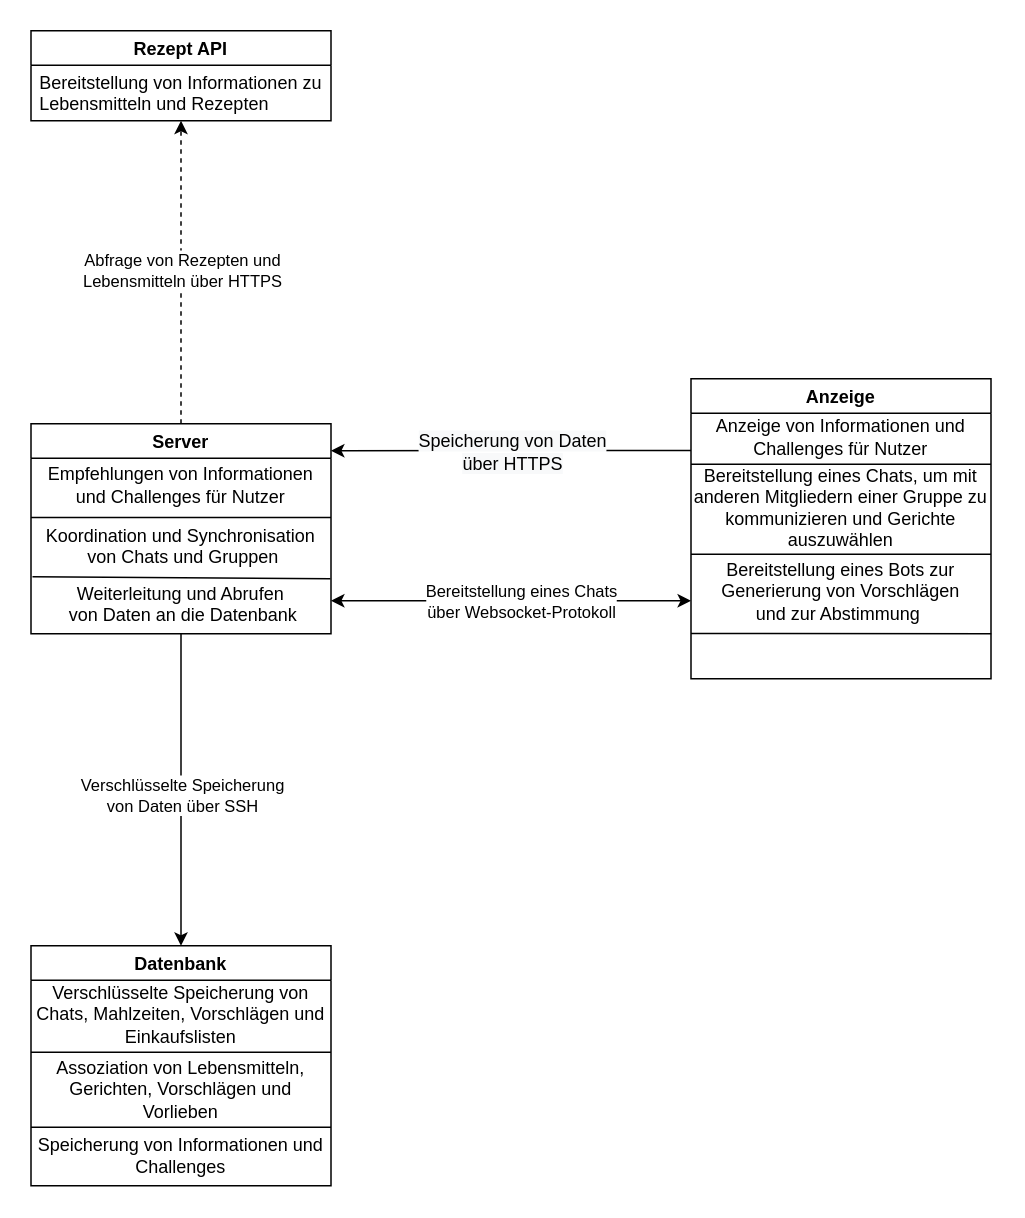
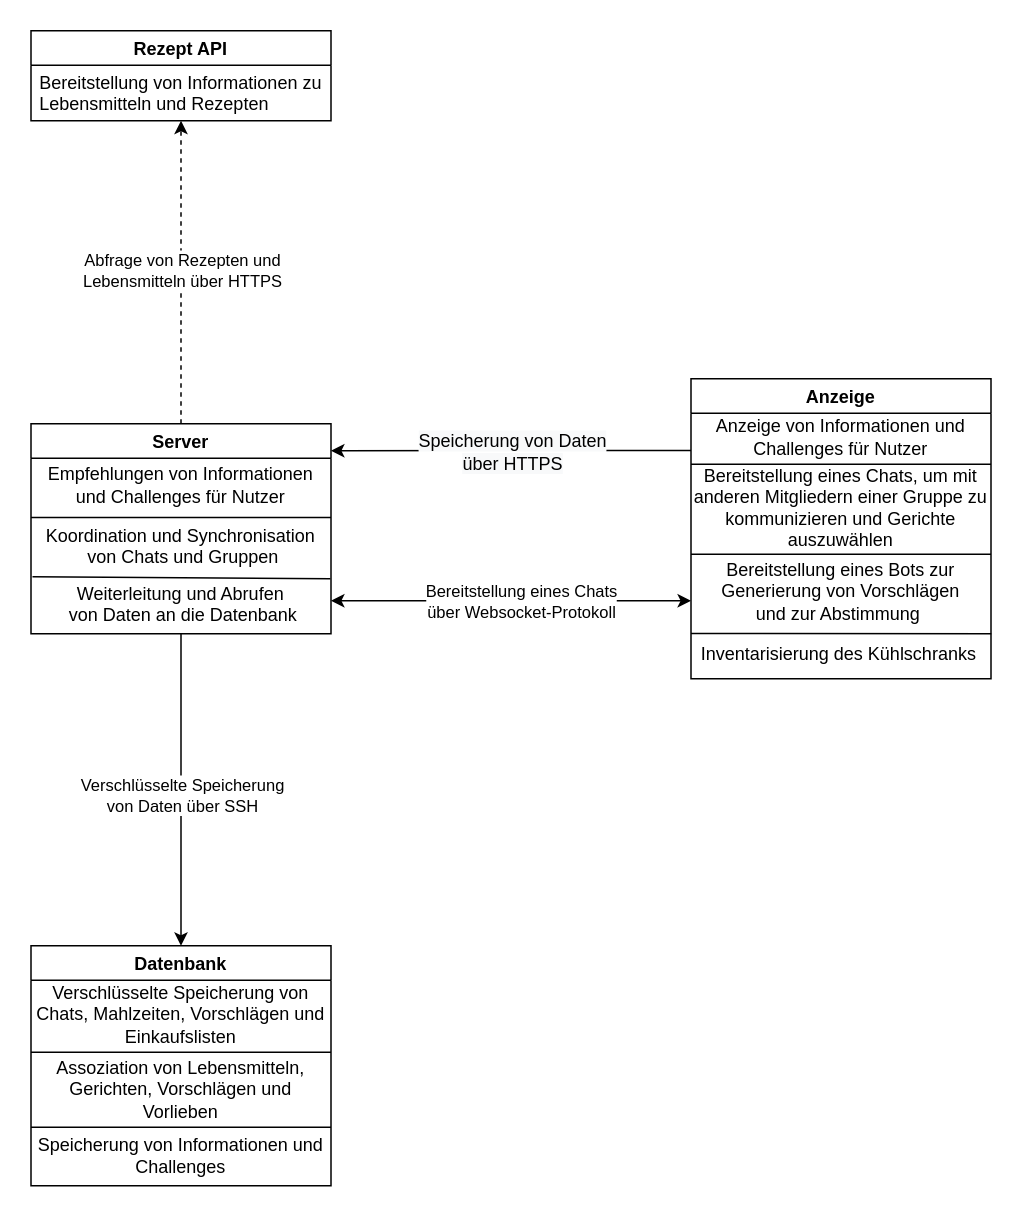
node "Inventarisierung des Kühlschranks": added
